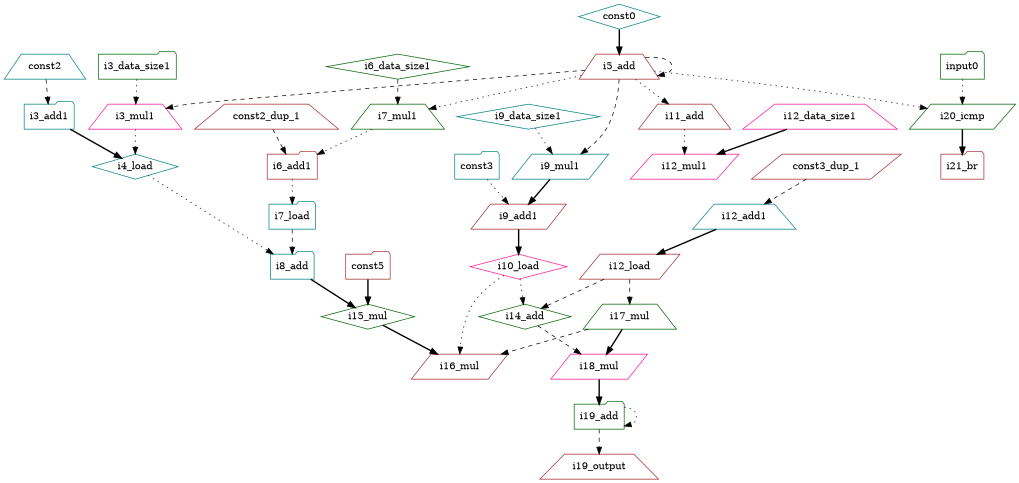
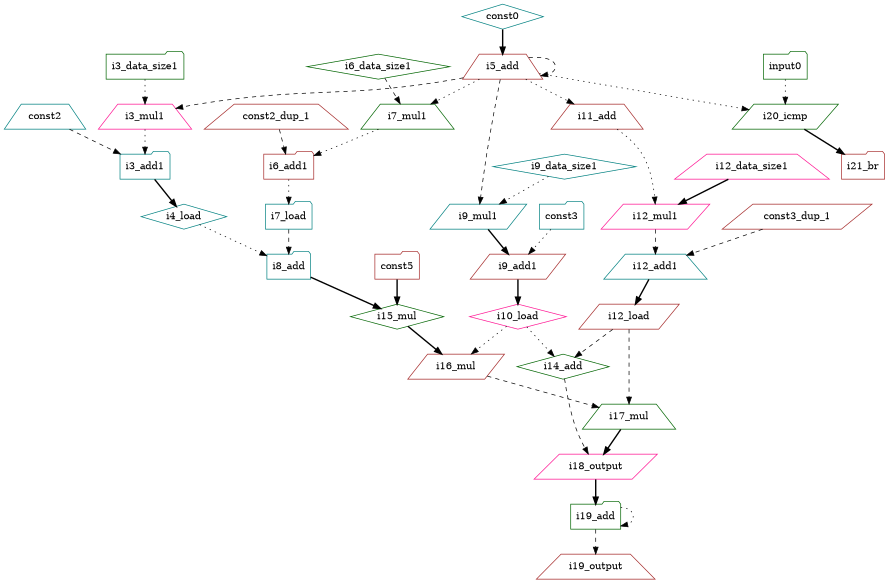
edge "i3_mul1" -> "i4_load": now "i3_mul1" -> "i3_add1"
edge "i12_mul1" -> "i12_add1": added
edge "i17_mul" -> "i16_mul": reversed
node "i18_mul": label "i18_mul" -> "i18_output"
